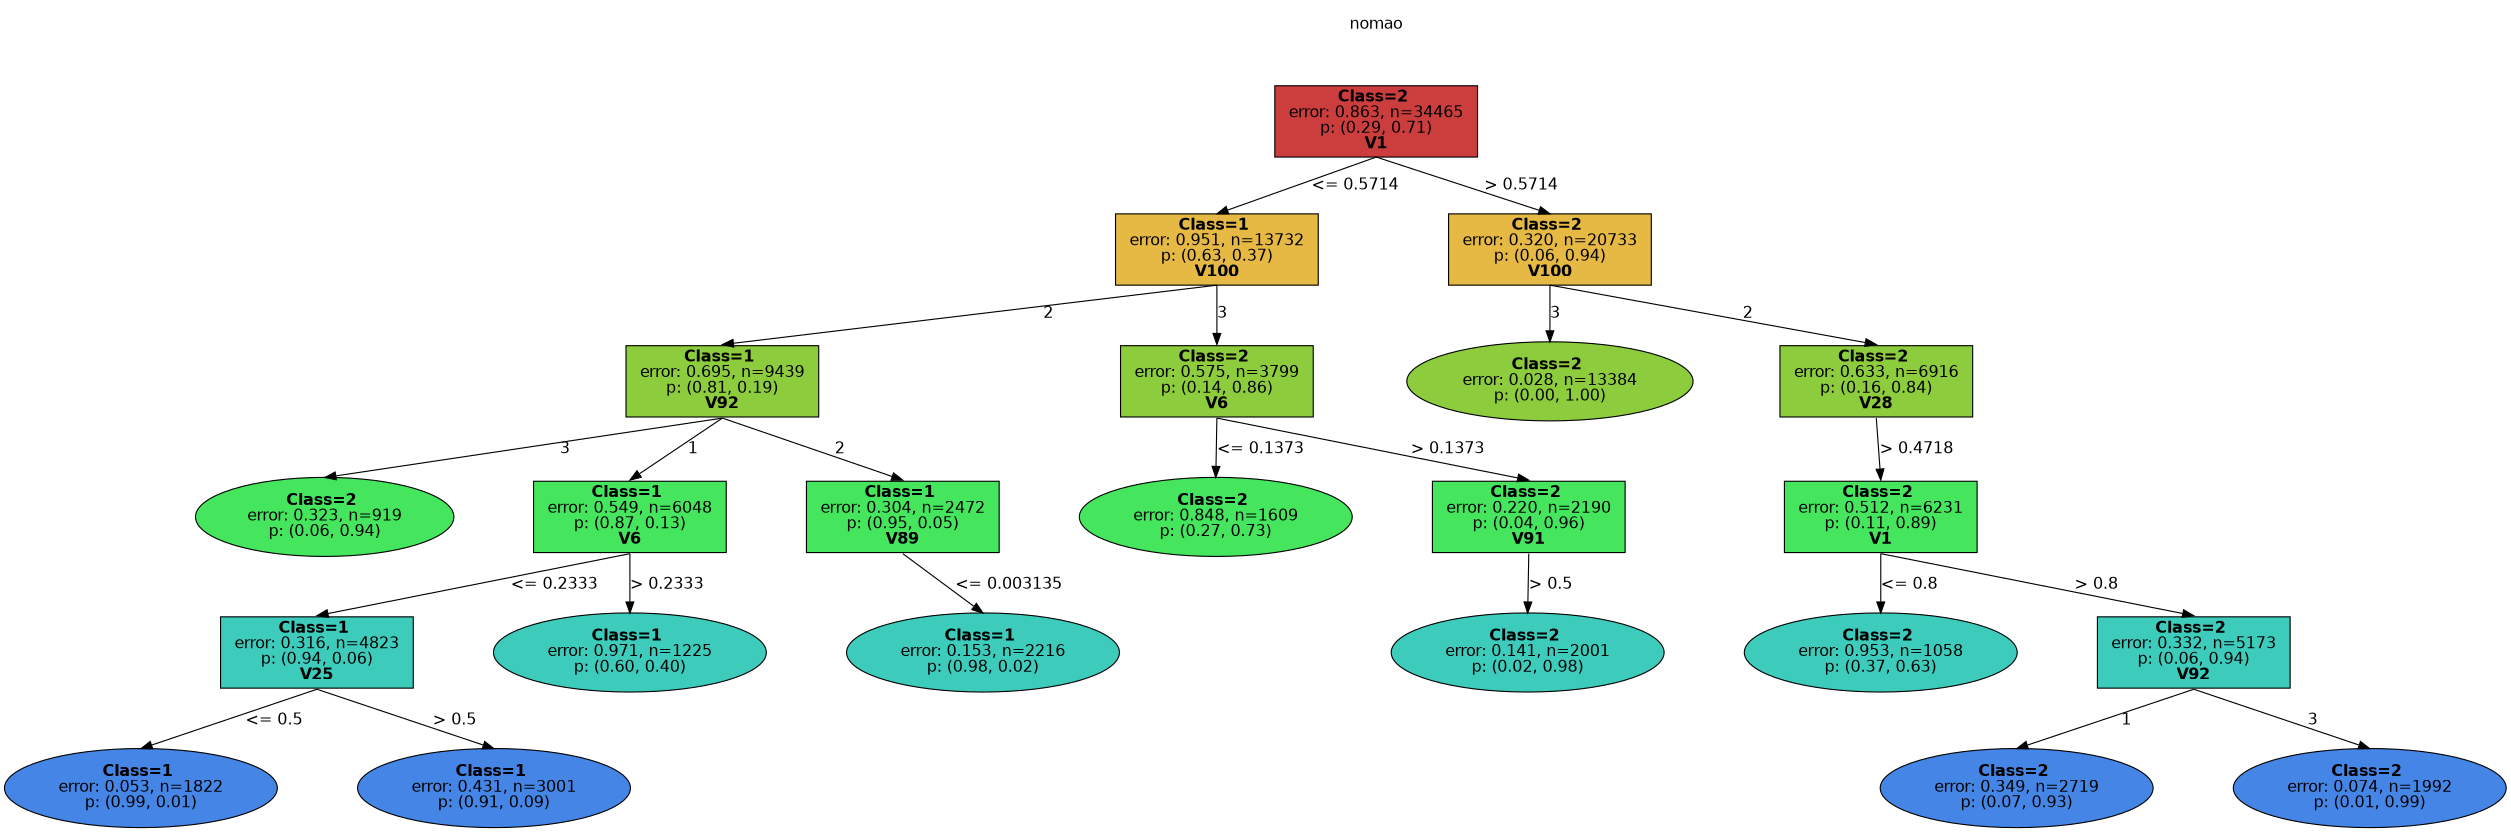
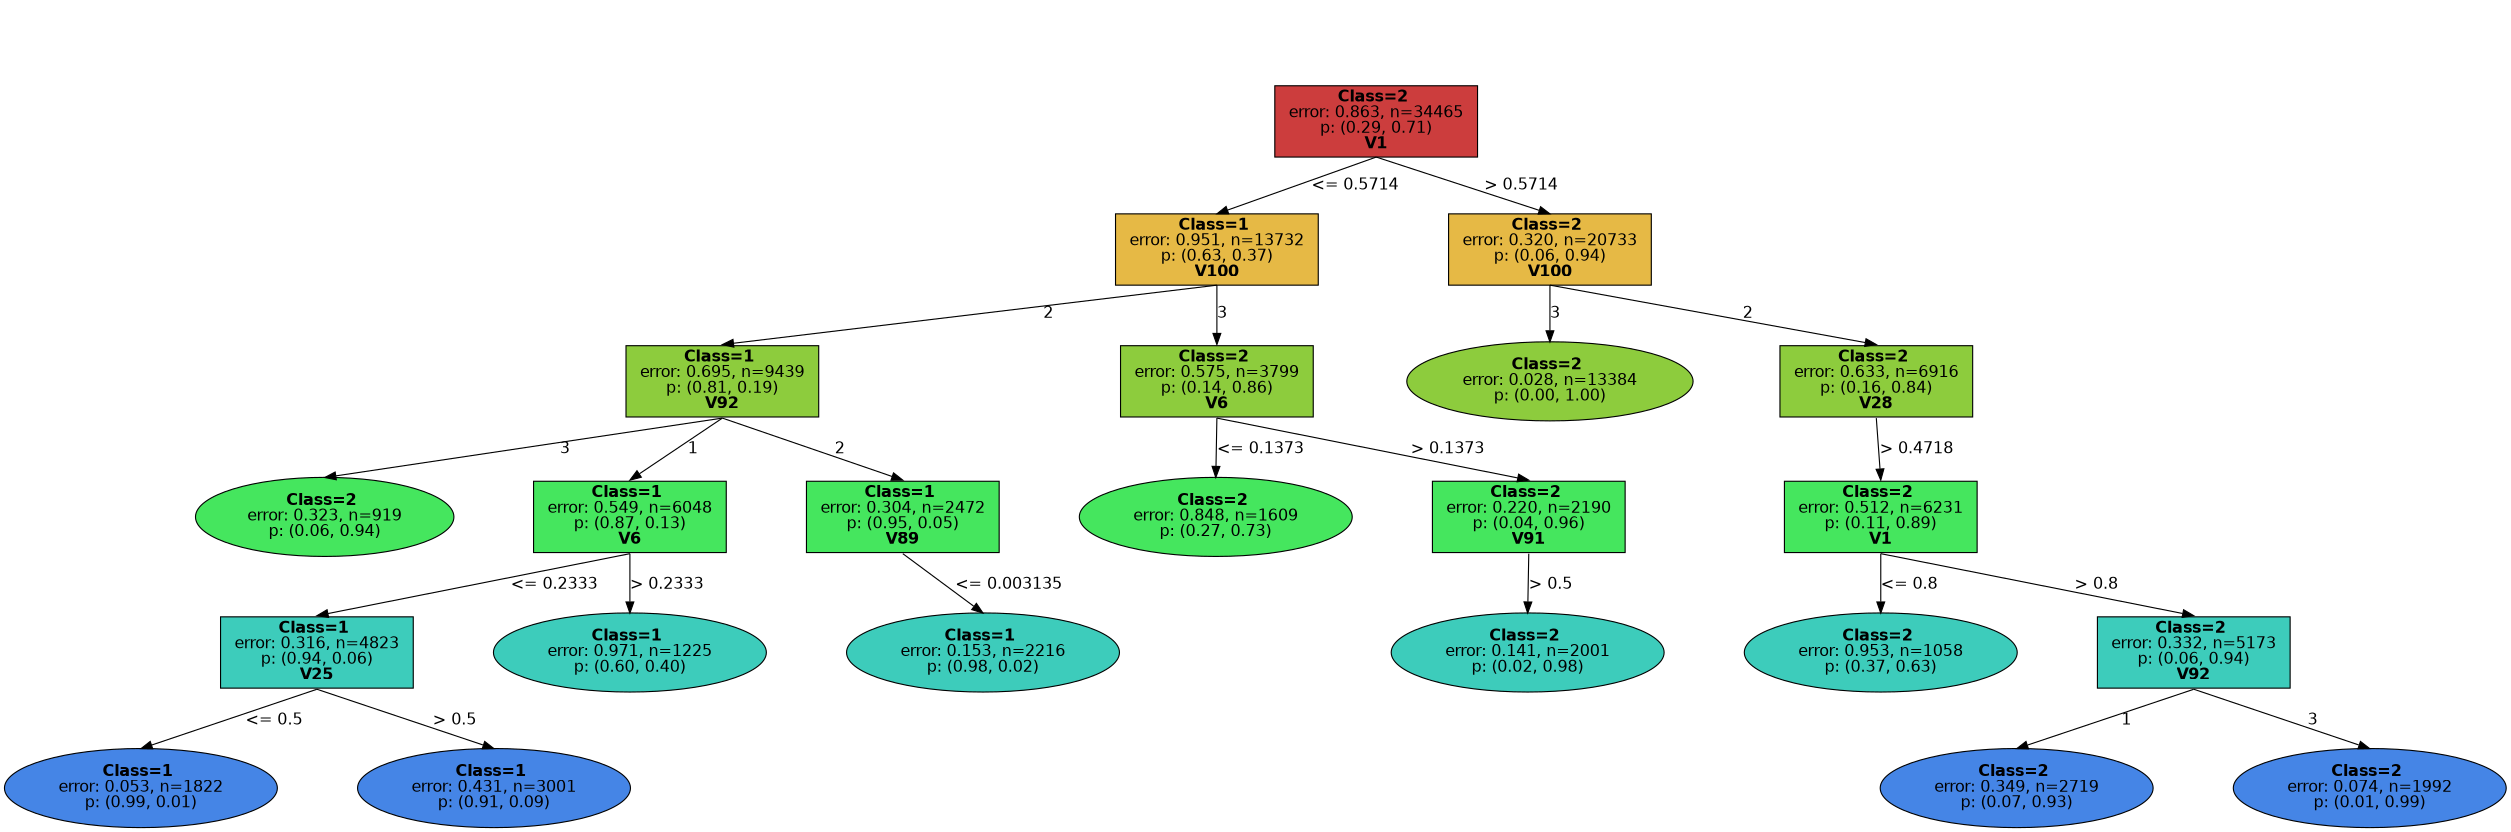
node "nomao": removed
